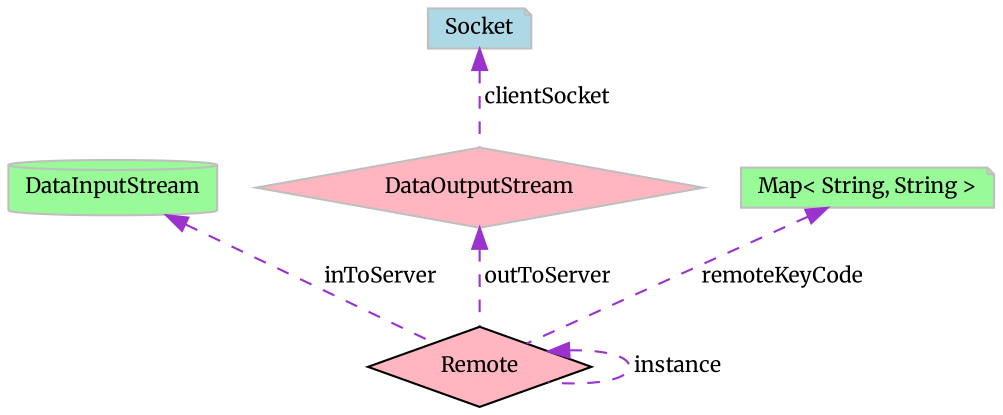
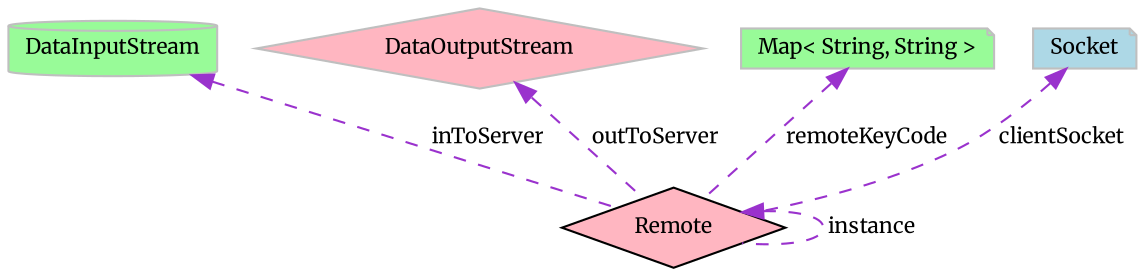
edge "DataOutputStream" -> "Socket": now "Remote" -> "Socket"
